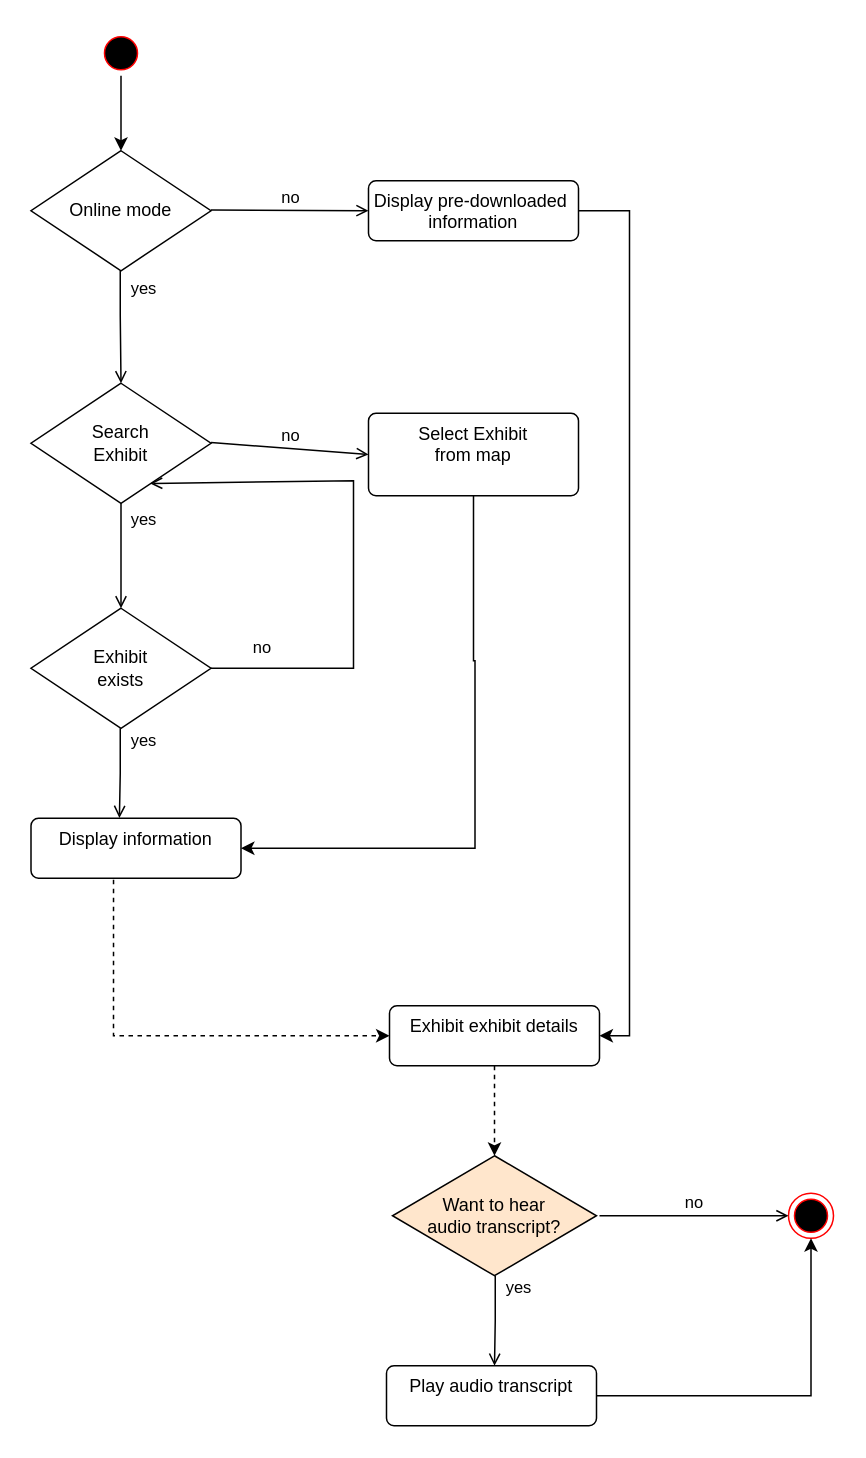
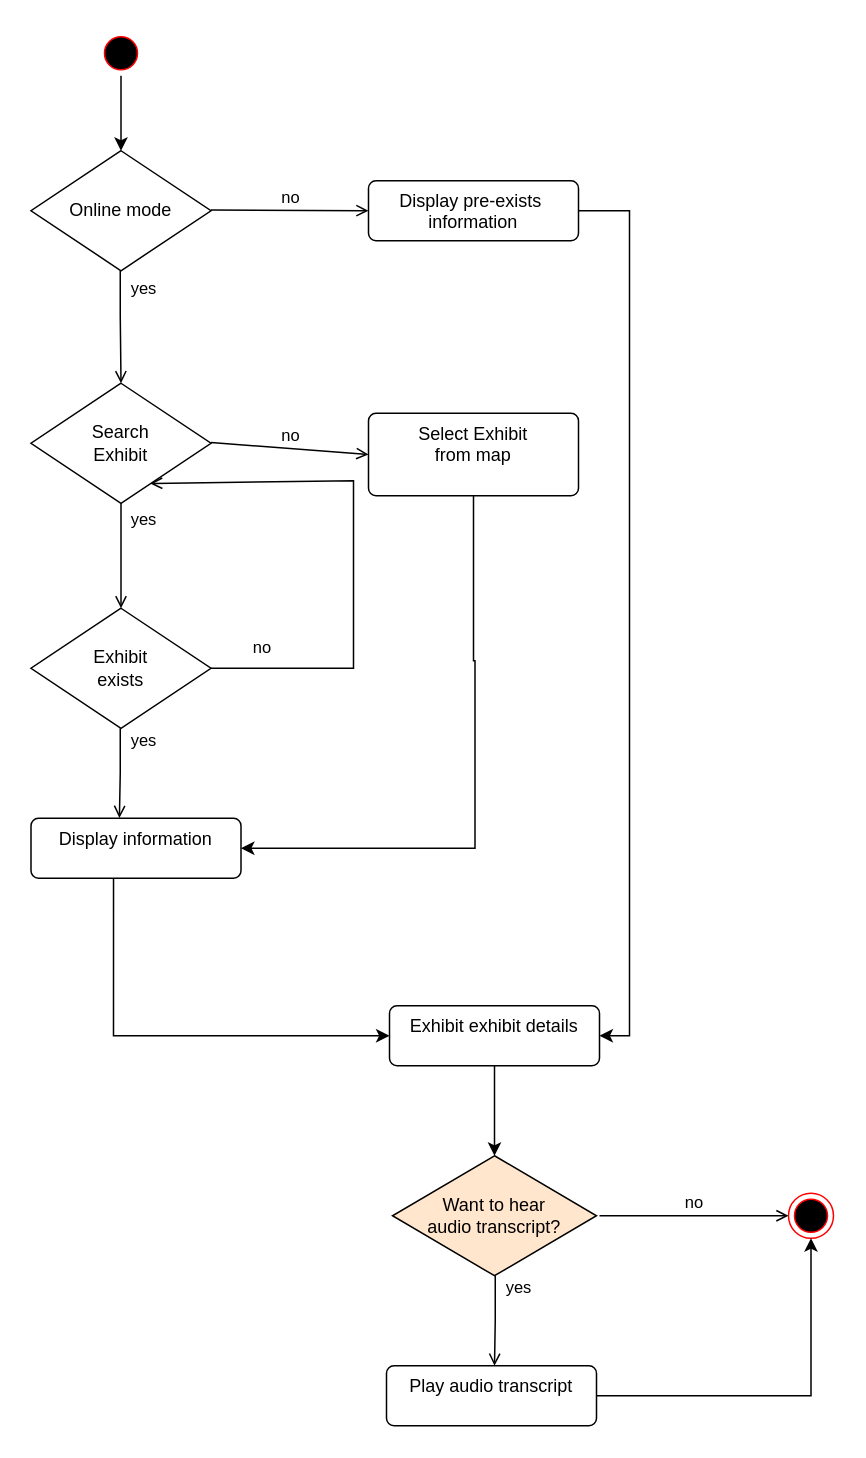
node "Display pre-downloaded information": label "Display pre-downloaded information" -> "Display pre-exists information"
edge "Display information" -> "Exhibit exhibit details": style dashed -> solid
edge "Exhibit exhibit details" -> "Want to hear audio transcript?": style dashed -> solid
